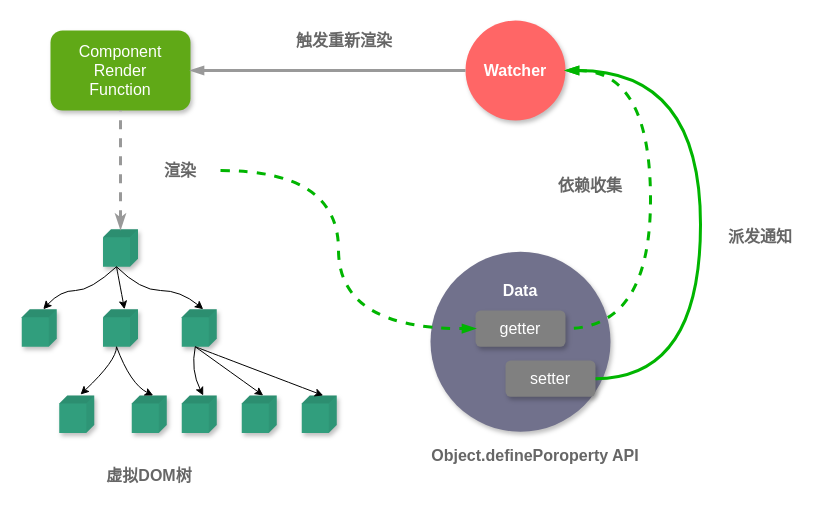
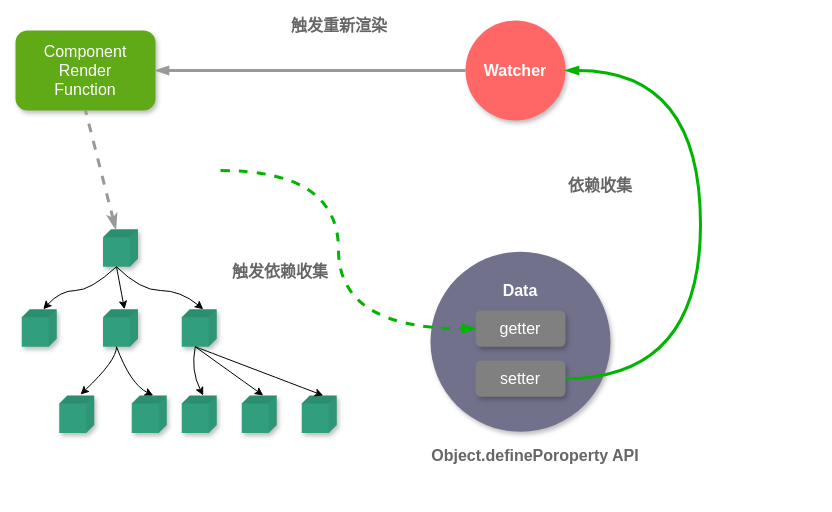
node "触发重新渲染": moved (345, 41) -> (340, 26)
node "Component Render Function": moved (121, 71) -> (86, 71)
node "渲染": removed
node "依赖收集": moved (591, 186) -> (601, 186)
edge "getter" -> "Watcher": removed
node "派发通知": removed
node "触发依赖收集": added
node "setter": moved (551, 379) -> (521, 379)
node "虚拟DOM树": removed
